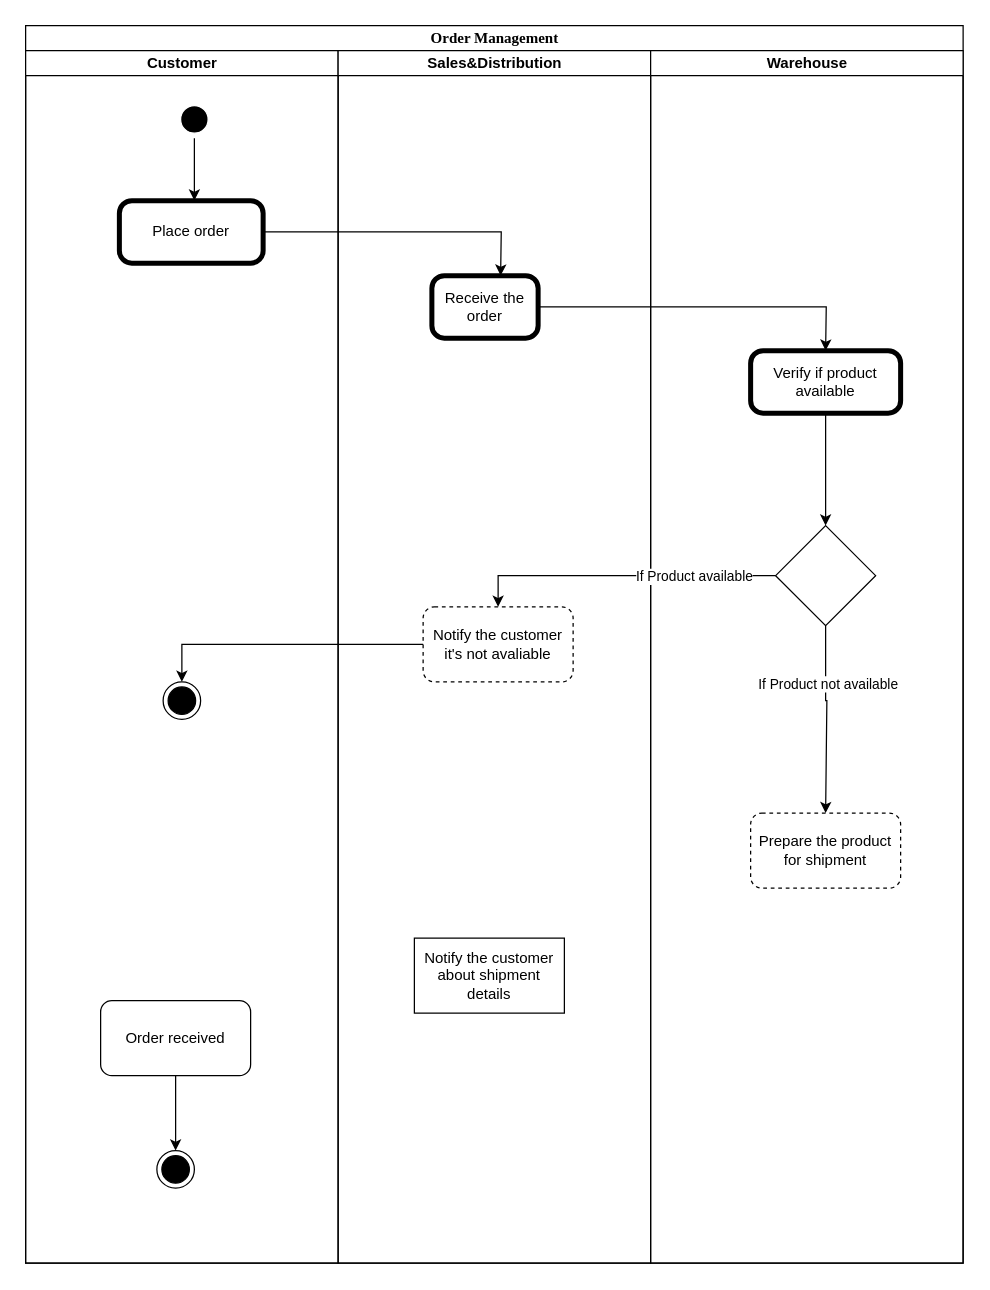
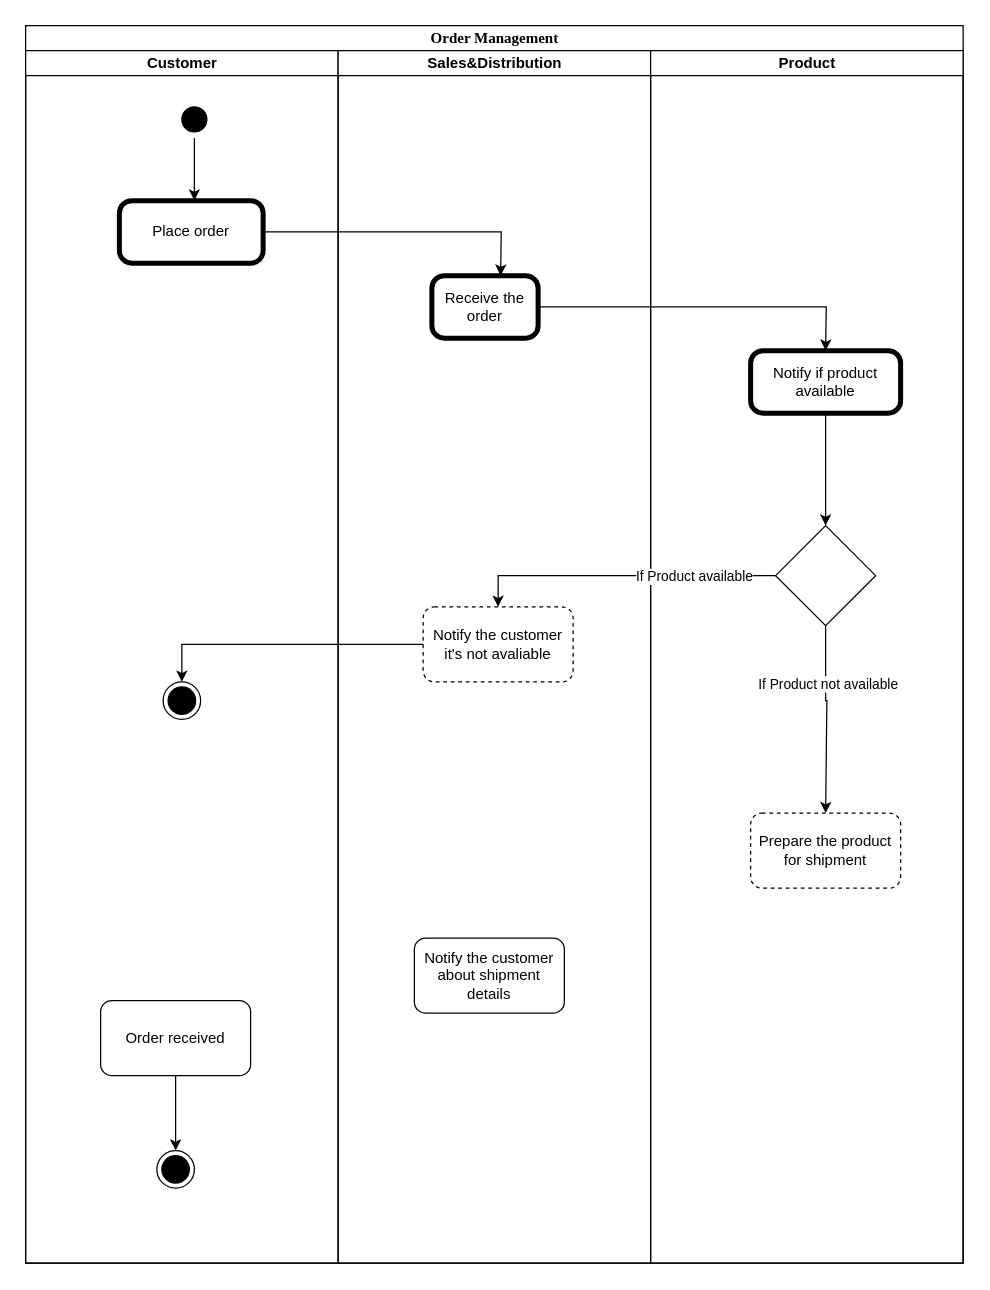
node "Warehouse": label "Warehouse" -> "Product"
node "Verify if product available": label "Verify if product available" -> "Notify if product available"
node "Notify the customer about shipment details": shape rectangle -> rounded rectangle
